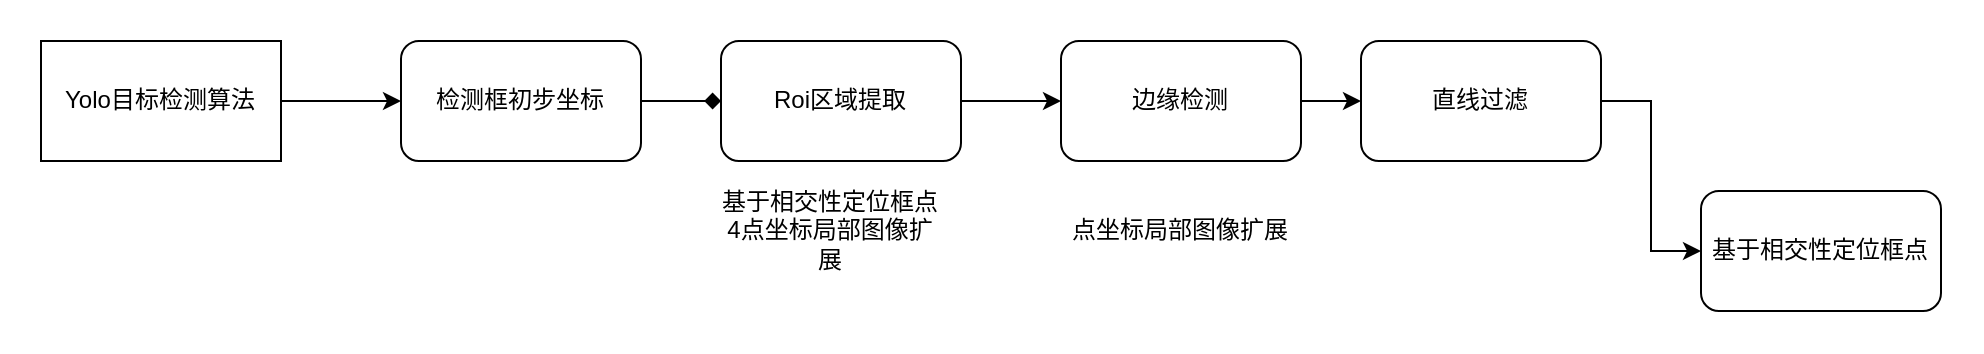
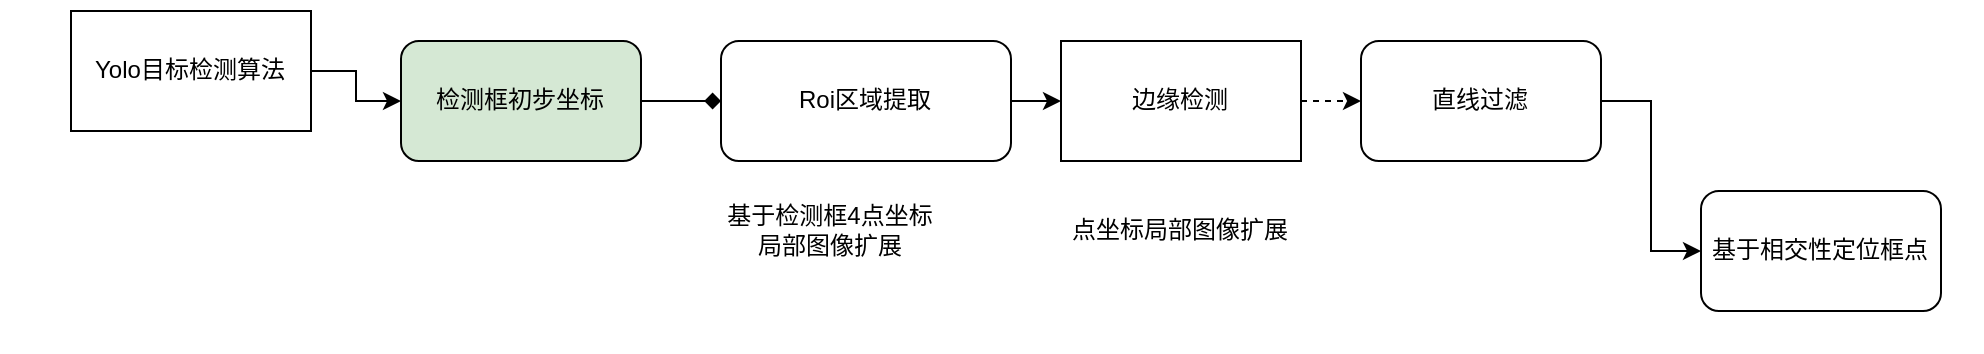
node "Yolo目标检测算法": moved (161, 101) -> (191, 71)
node "检测框初步坐标": fillcolor #ffffff -> #d5e8d4
node "Roi区域提取": size 240x120 -> 290x120
node "边缘检测": shape rounded rectangle -> rectangle
edge "边缘检测" -> "直线过滤": style solid -> dashed
node "基于相交性定位框点4点坐标局部图像扩展": label "基于相交性定位框点4点坐标局部图像扩展" -> "基于检测框4点坐标局部图像扩展"
